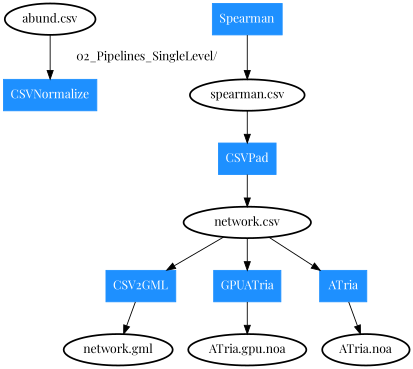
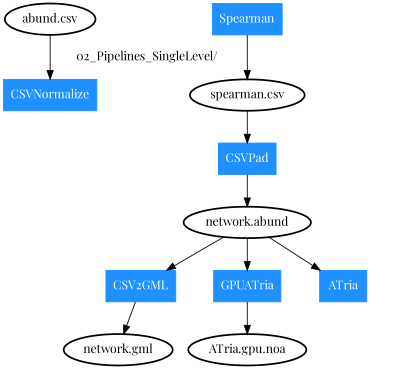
node "network.csv": label "network.csv" -> "network.abund"
node "ATria.noa": removed
